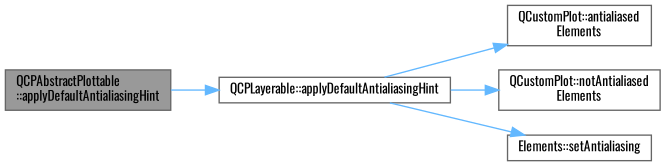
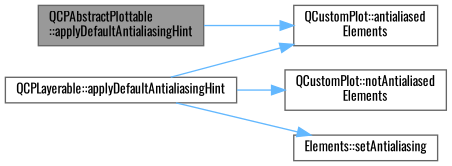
edge "QCPAbstractPlottable ::applyDefaultAntialiasingHint" -> "QCPLayerable::applyDefaultAntialiasingHint": now "QCPAbstractPlottable ::applyDefaultAntialiasingHint" -> "QCustomPlot::antialiased Elements"
